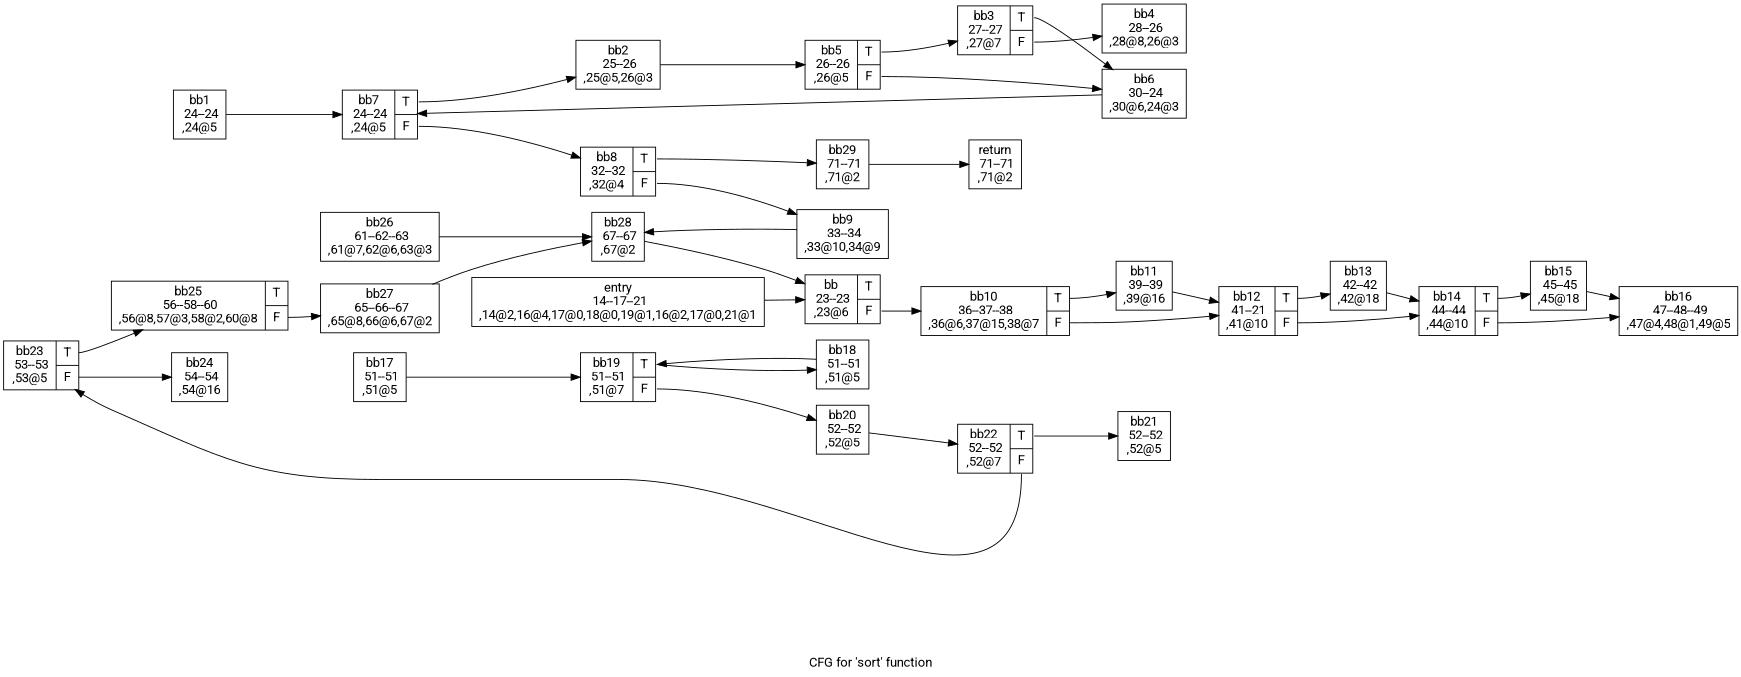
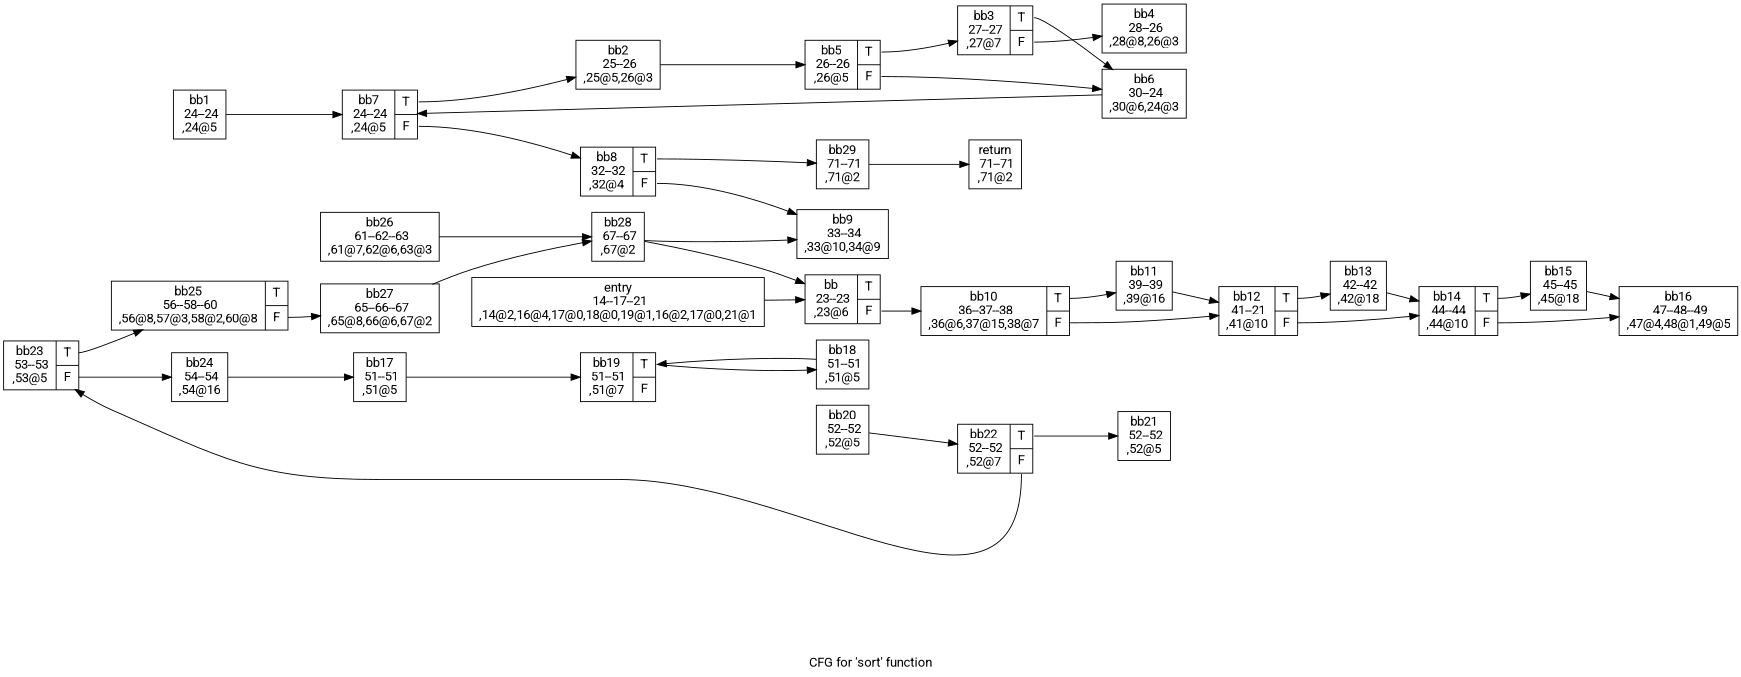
edge "bb9" -> "bb28": reversed
edge "bb24" -> "bb17": added
edge "bb19" -> "bb20": removed
